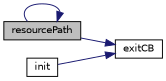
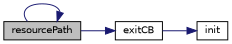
edge "init" -> "exitCB": reversed
